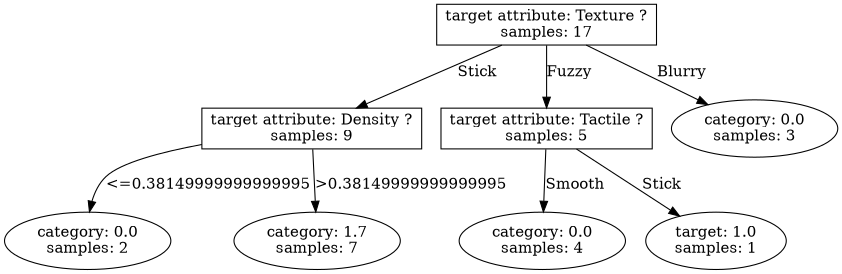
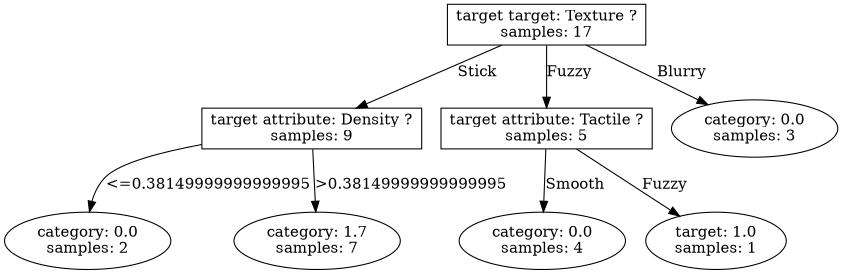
node "target attribute: Texture ? samples: 17": label "target attribute: Texture ? samples: 17" -> "target target: Texture ? samples: 17"
edge "target attribute: Tactile ? samples: 5" -> "target: 1.0 samples: 1": label "Stick" -> "Fuzzy"
